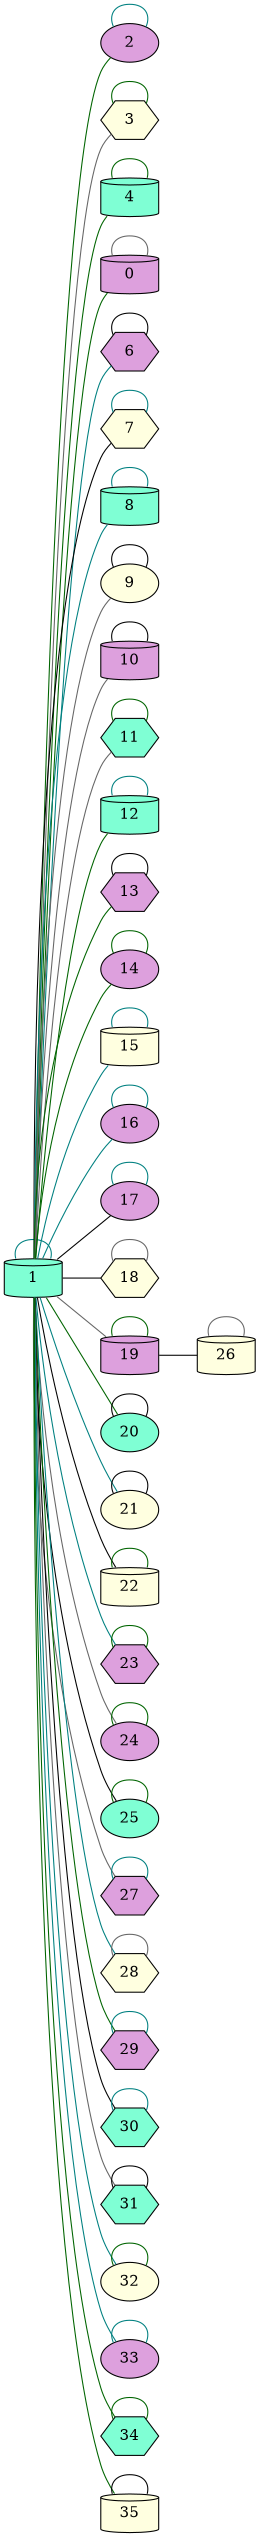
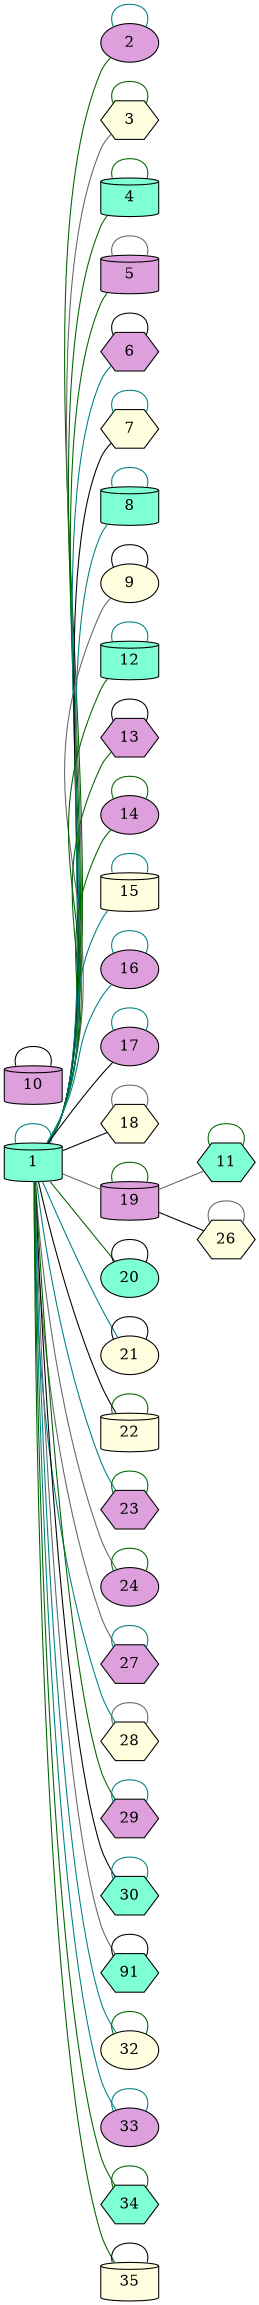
node "0": label "0" -> "5"
edge "10" -- "1": removed
edge "11" -- "1": now "11" -- "19"
node "26": shape cylinder -> hexagon
node "25": removed
node "31": label "31" -> "91"
